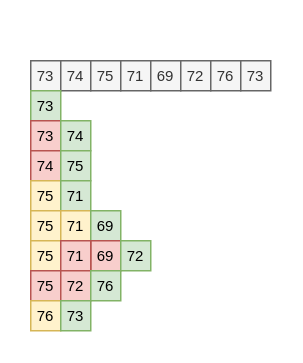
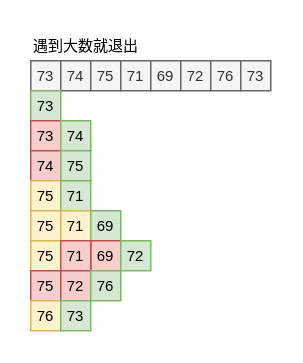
node "遇到大数就退出": added
